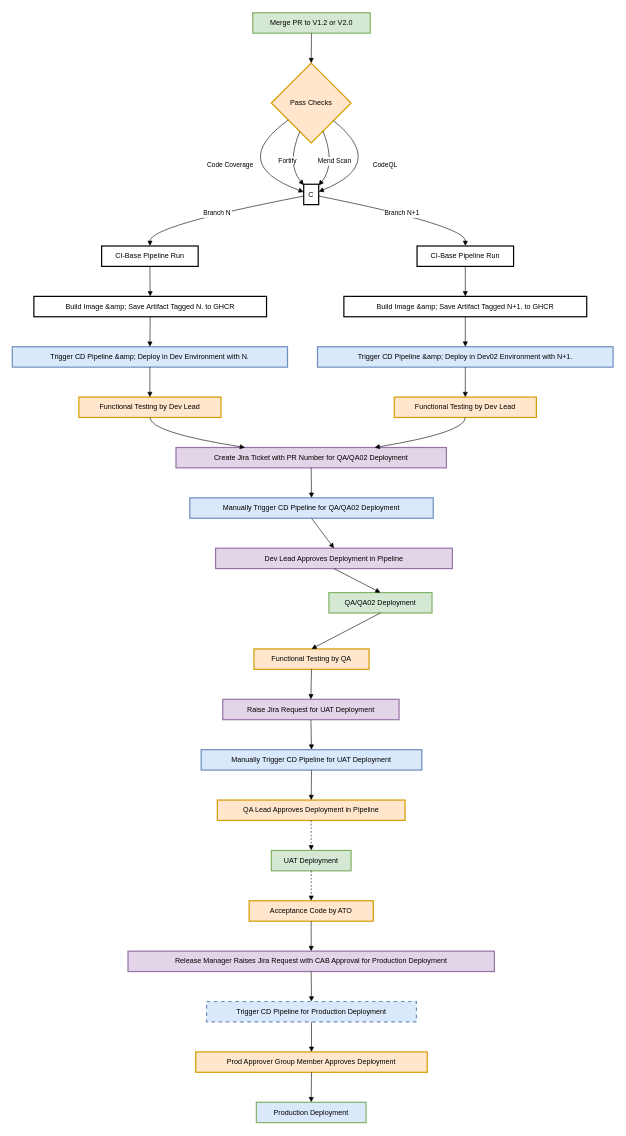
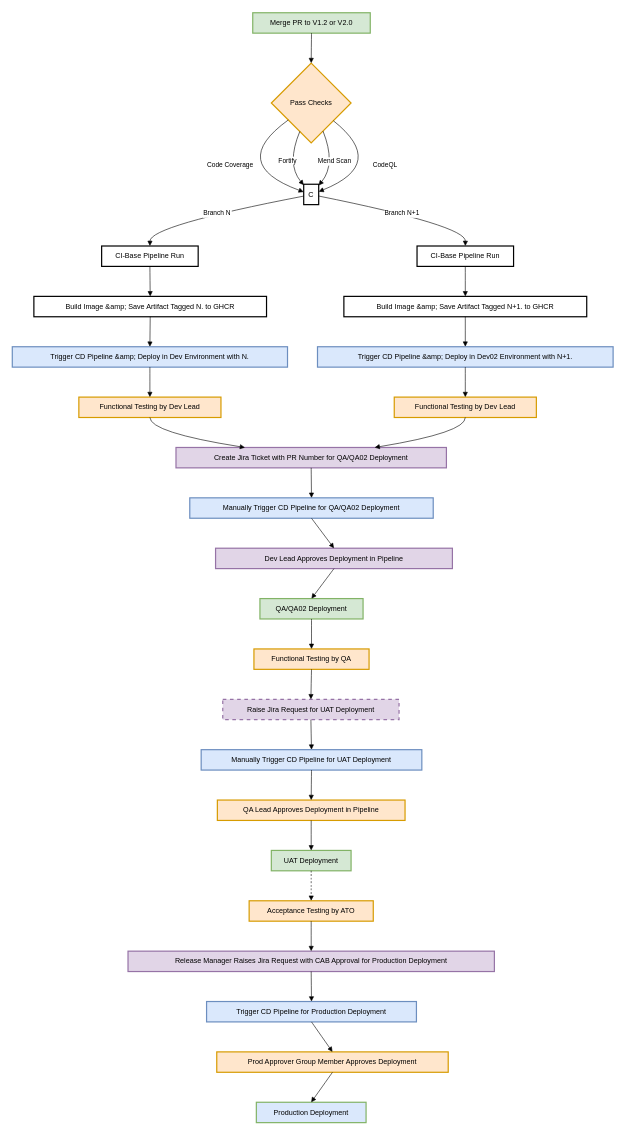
node "QA/QA02 Deployment": moved (381, 603) -> (312, 609)
node "Raise Jira Request for UAT Deployment": style solid -> dashed
edge "QA Lead Approves Deployment in Pipeline" -> "UAT Deployment": style dashed -> solid
node "Acceptance Code by ATO": label "Acceptance Code by ATO" -> "Acceptance Testing by ATO"
node "Trigger CD Pipeline for Production Deployment": style dashed -> solid
node "Prod Approver Group Member Approves Deployment": moved (312, 1062) -> (333, 1062)
